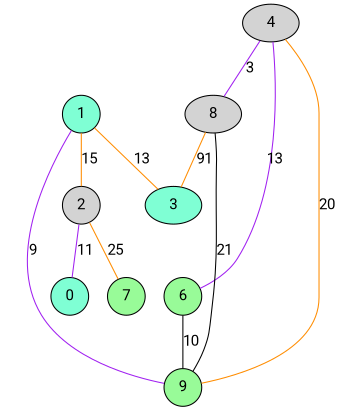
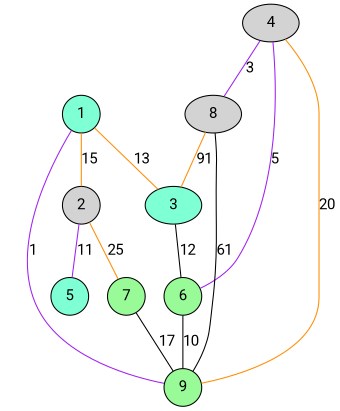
edge "4" -- "6": label "13" -> "5"
edge "1" -- "9": label "9" -> "1"
edge "3" -- "6": added, label "12"
edge "8" -- "9": label "21" -> "61"
node "0": label "0" -> "5"
edge "7" -- "9": added, label "17"
